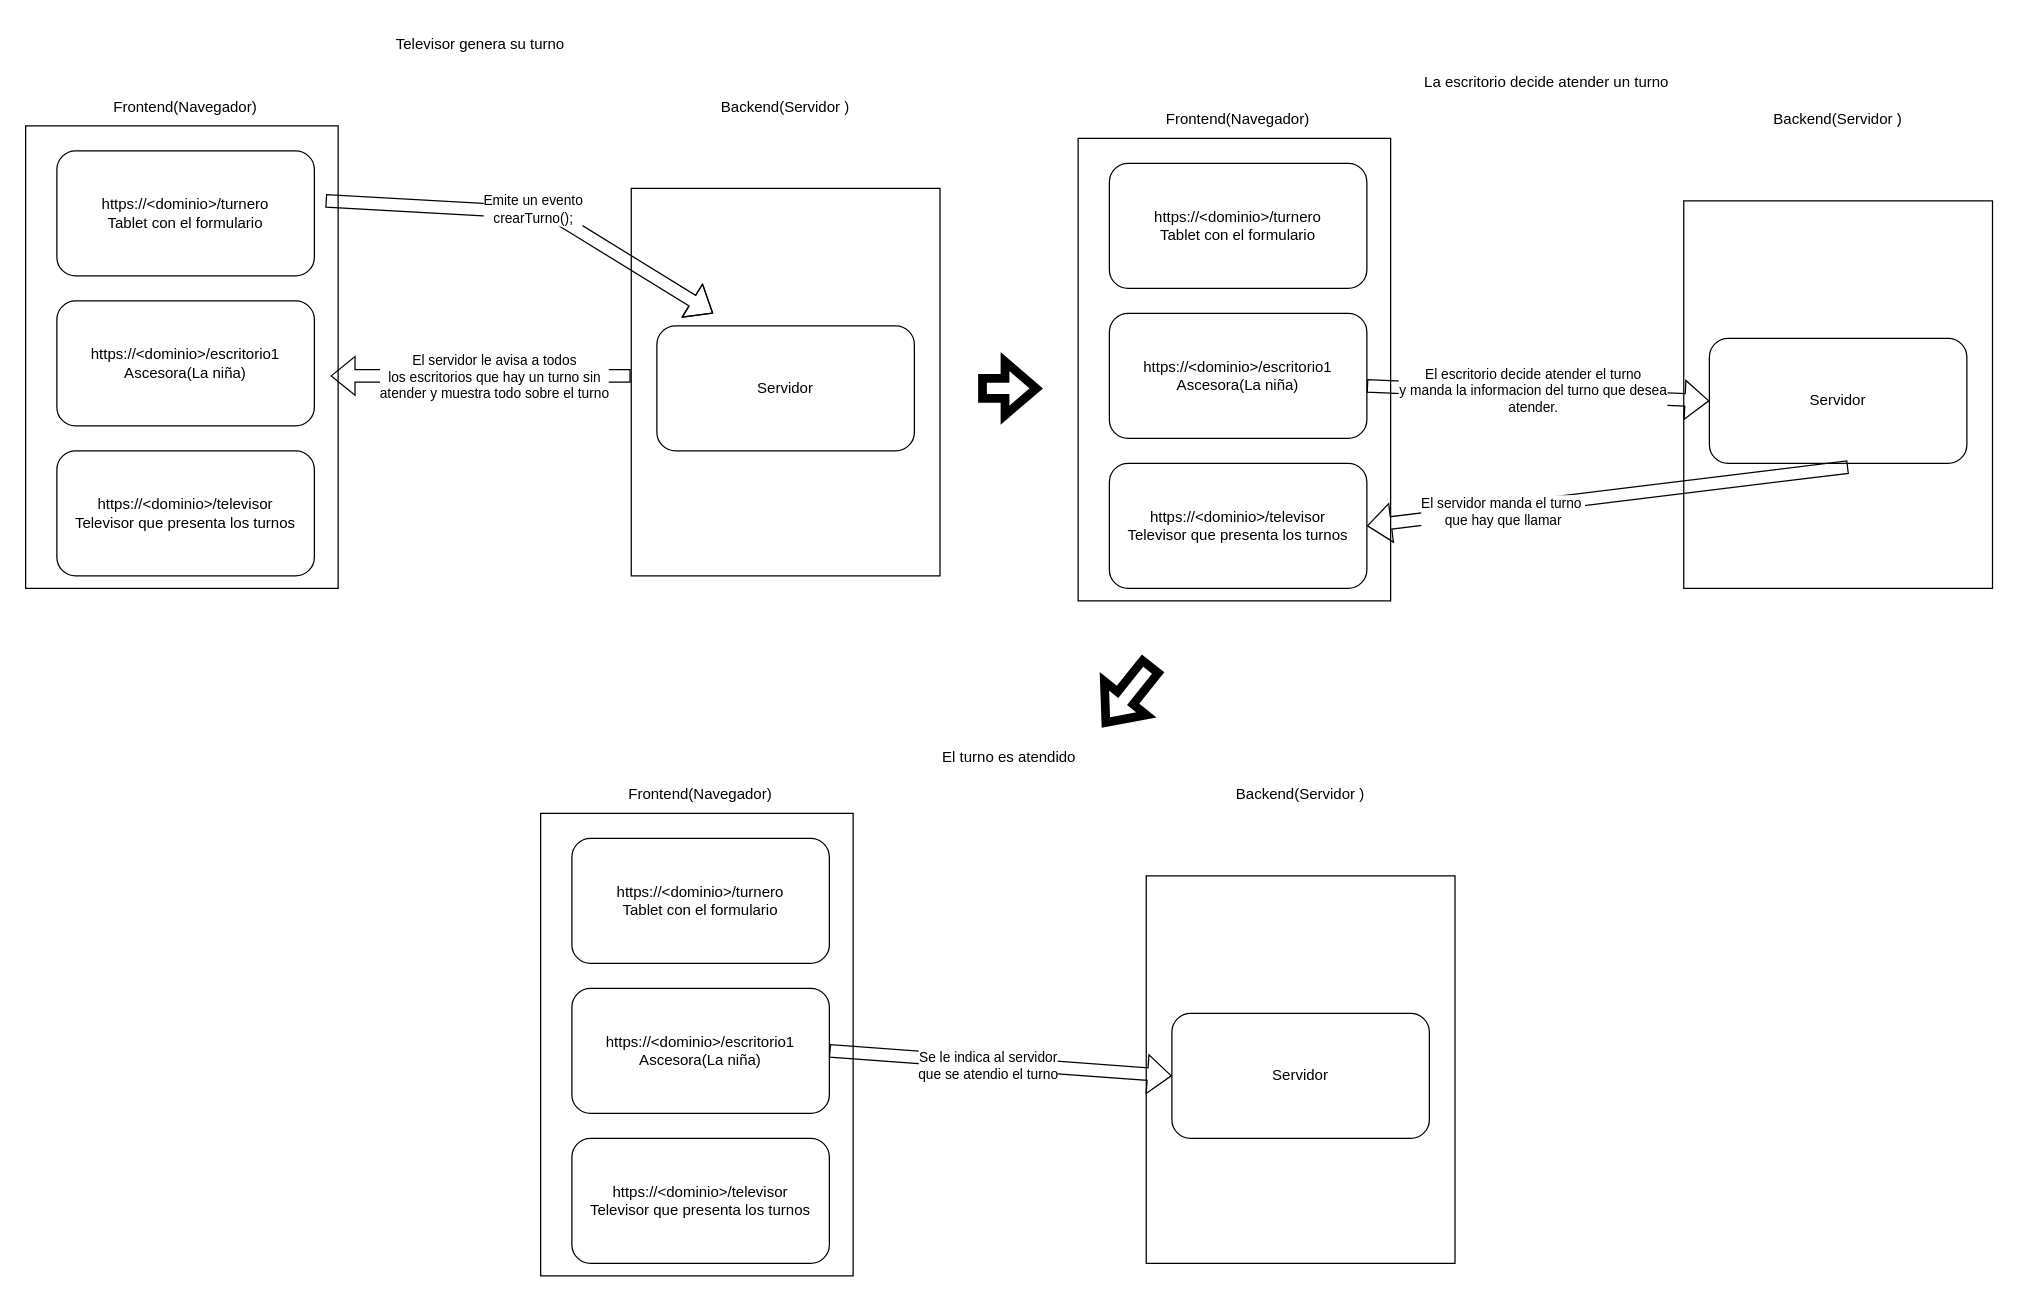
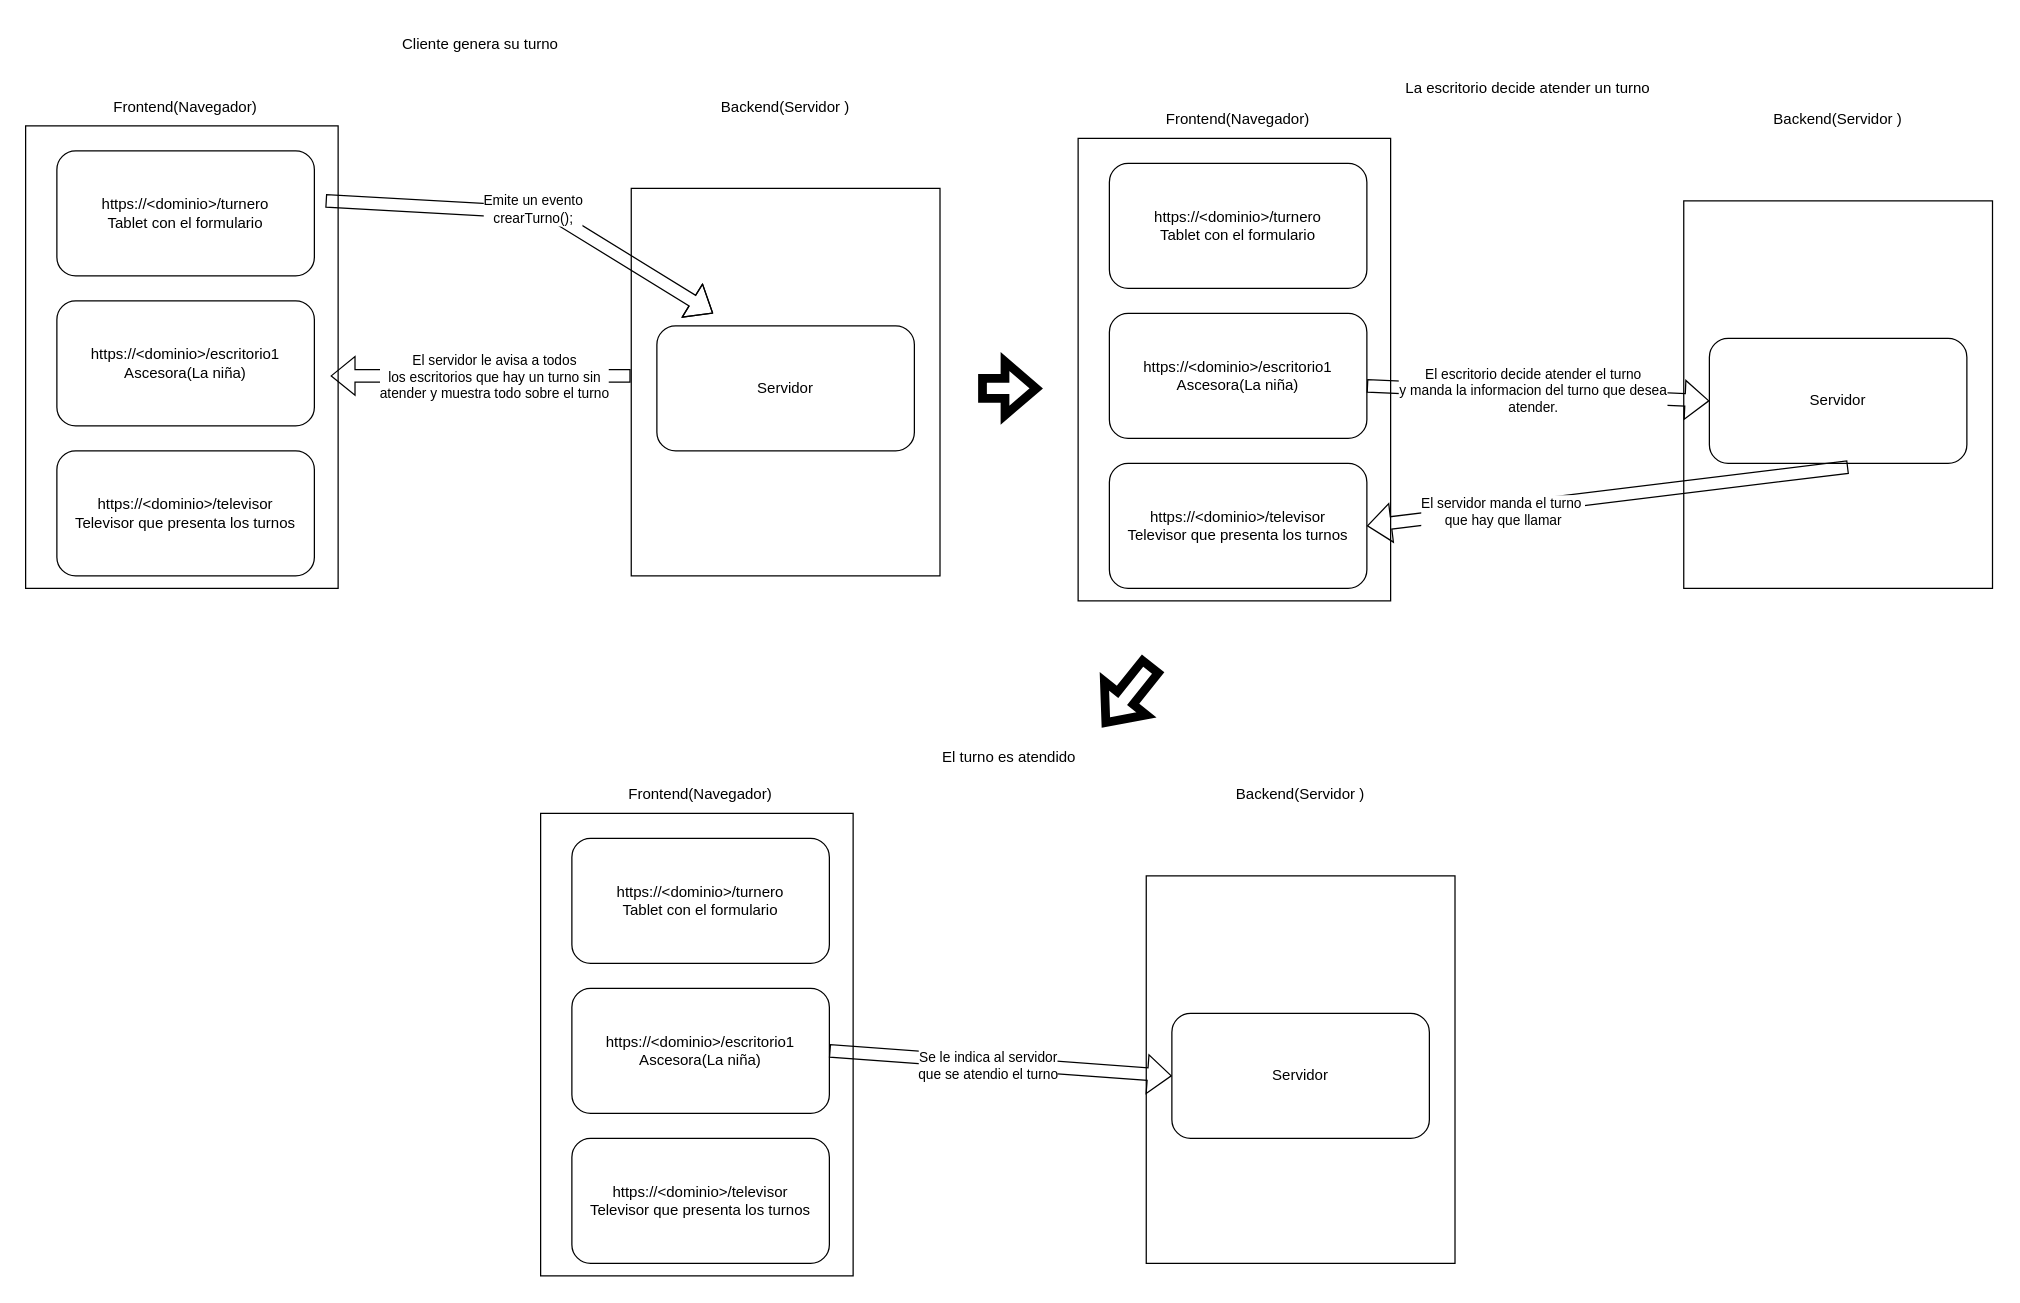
node "Televisor genera su turno": label "Televisor genera su turno" -> "Cliente genera su turno"
node "La escritorio decide atender un turno": moved (1546, 82) -> (1528, 88)
